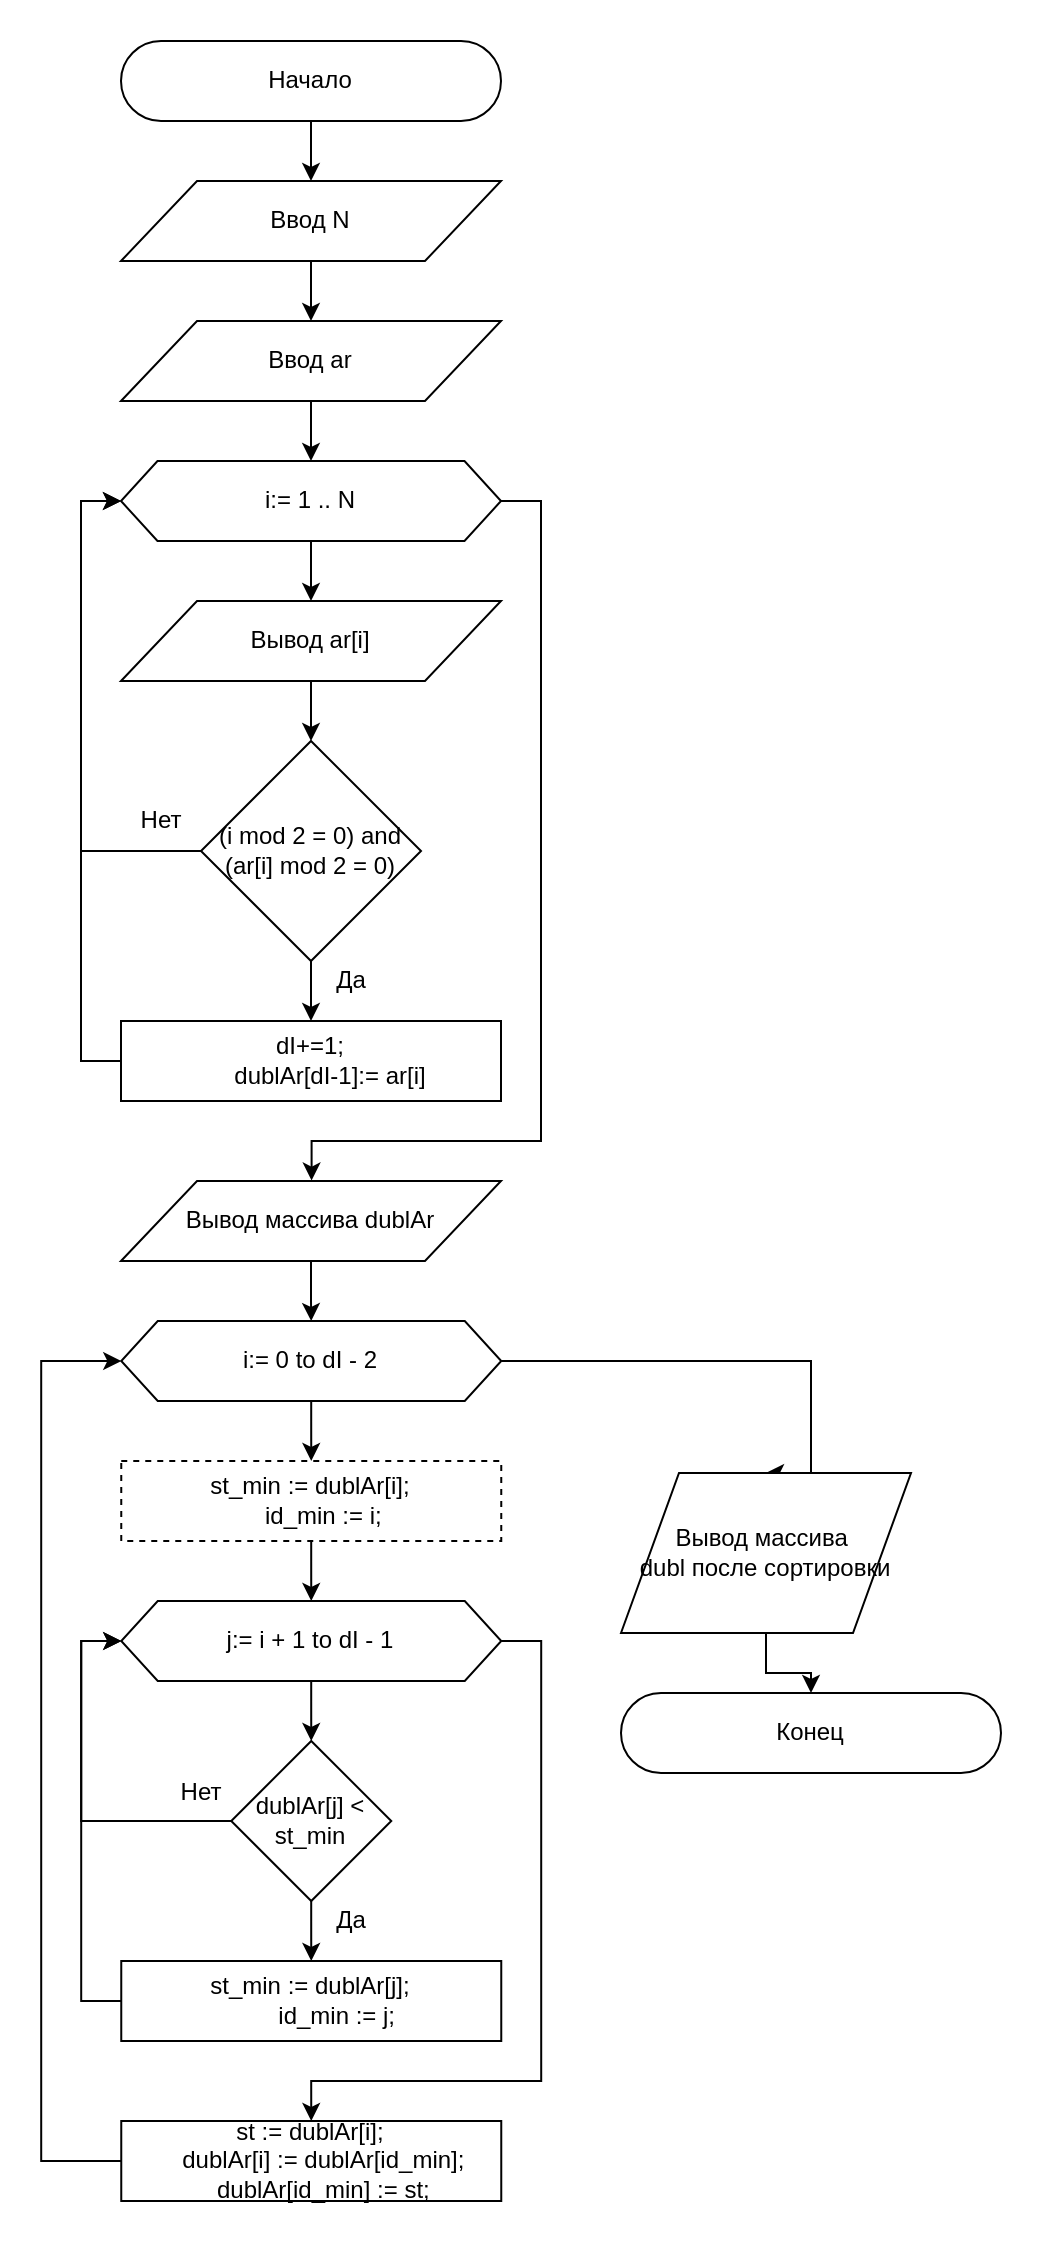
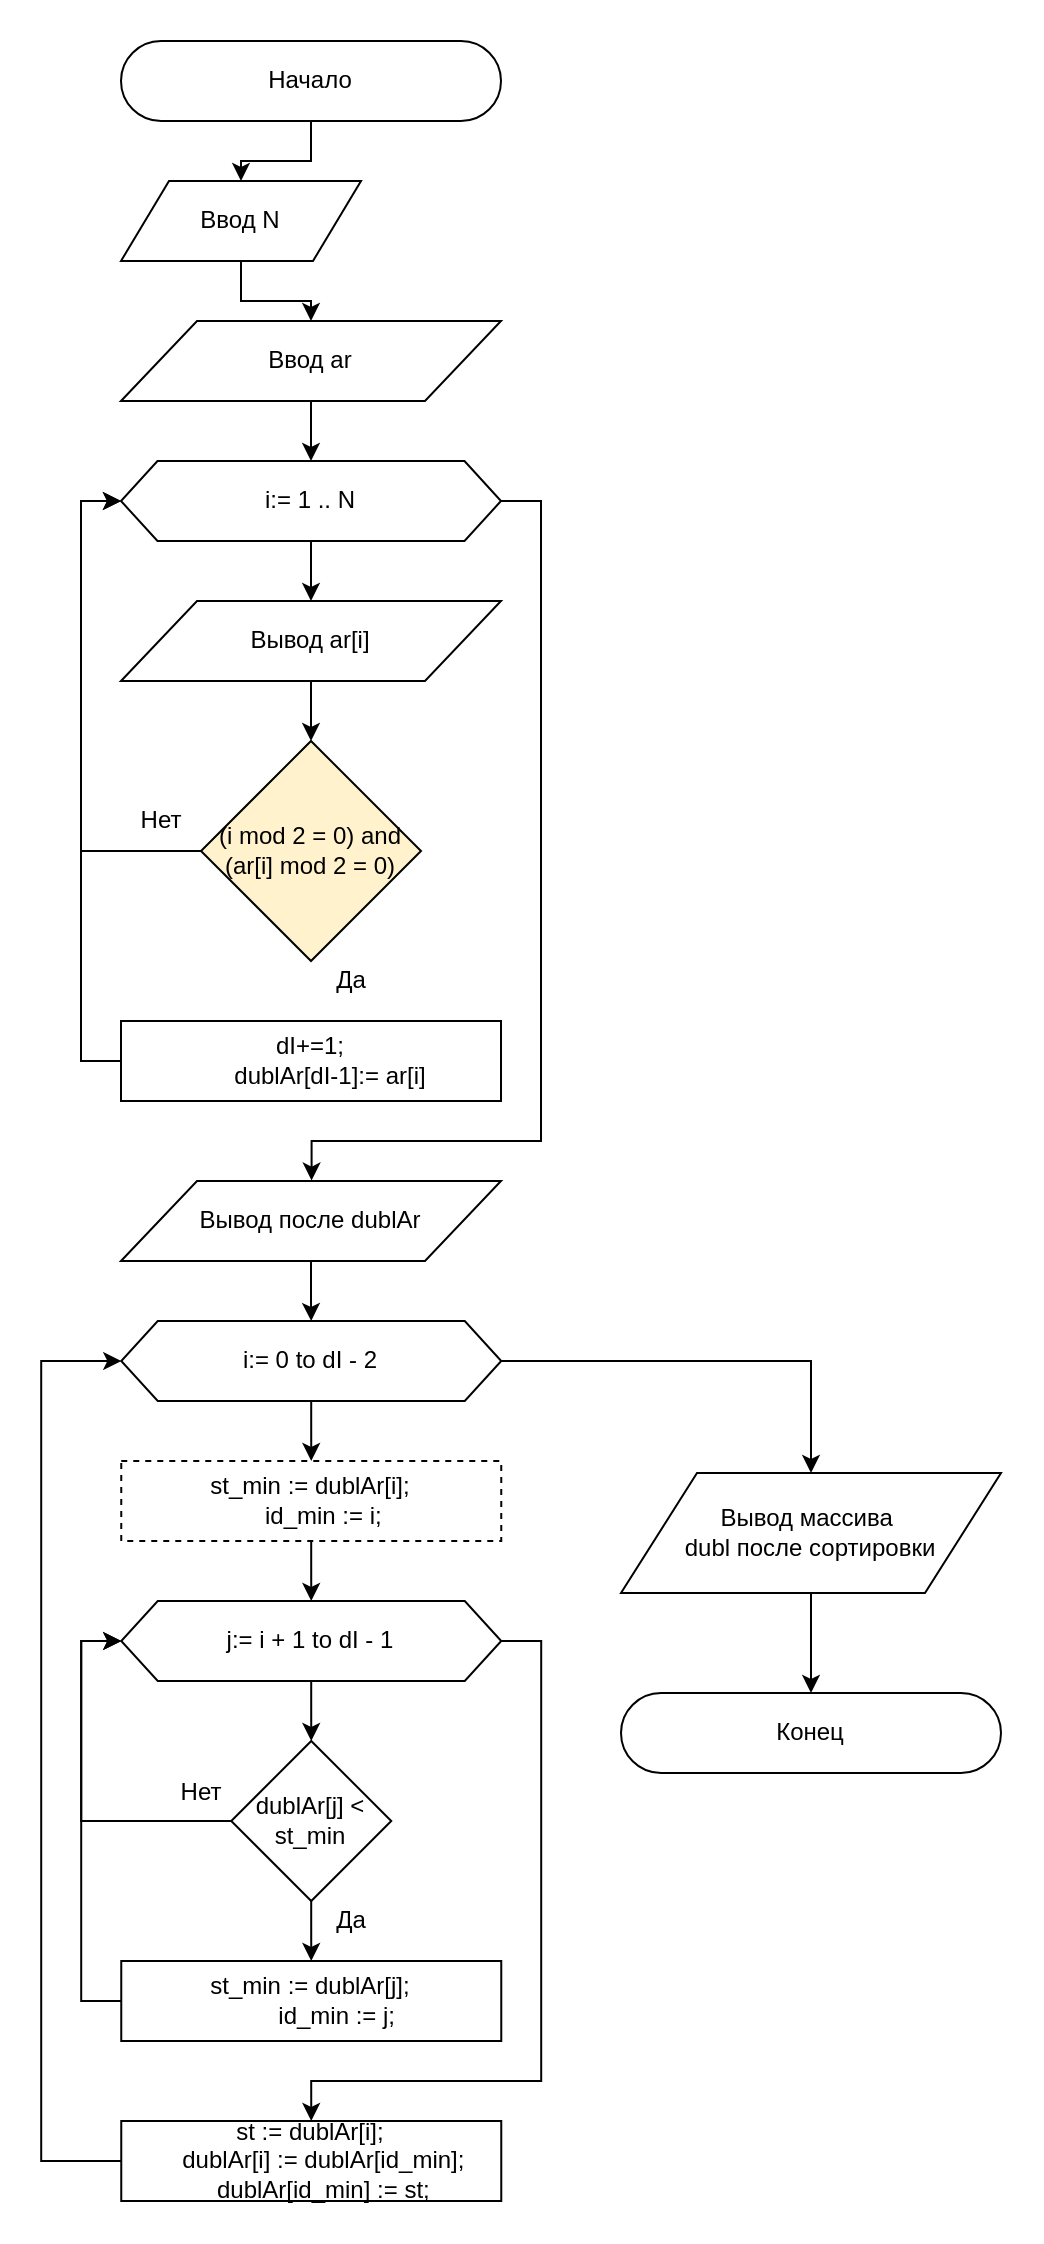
node "Ввод N": size 380x80 -> 240x80
node "(i mod 2 = 0) and (ar[i] mod 2 = 0)": fillcolor #ffffff -> #fff2cc
edge "(i mod 2 = 0) and (ar[i] mod 2 = 0)" -> "dI+=1; dublAr[dI-1]:= ar[i]": removed
node "Вывод массива dublAr": label "Вывод массива dublAr" -> "Вывод после dublAr"
node "Вывод массива dubl после сортировки": size 290x160 -> 380x120
